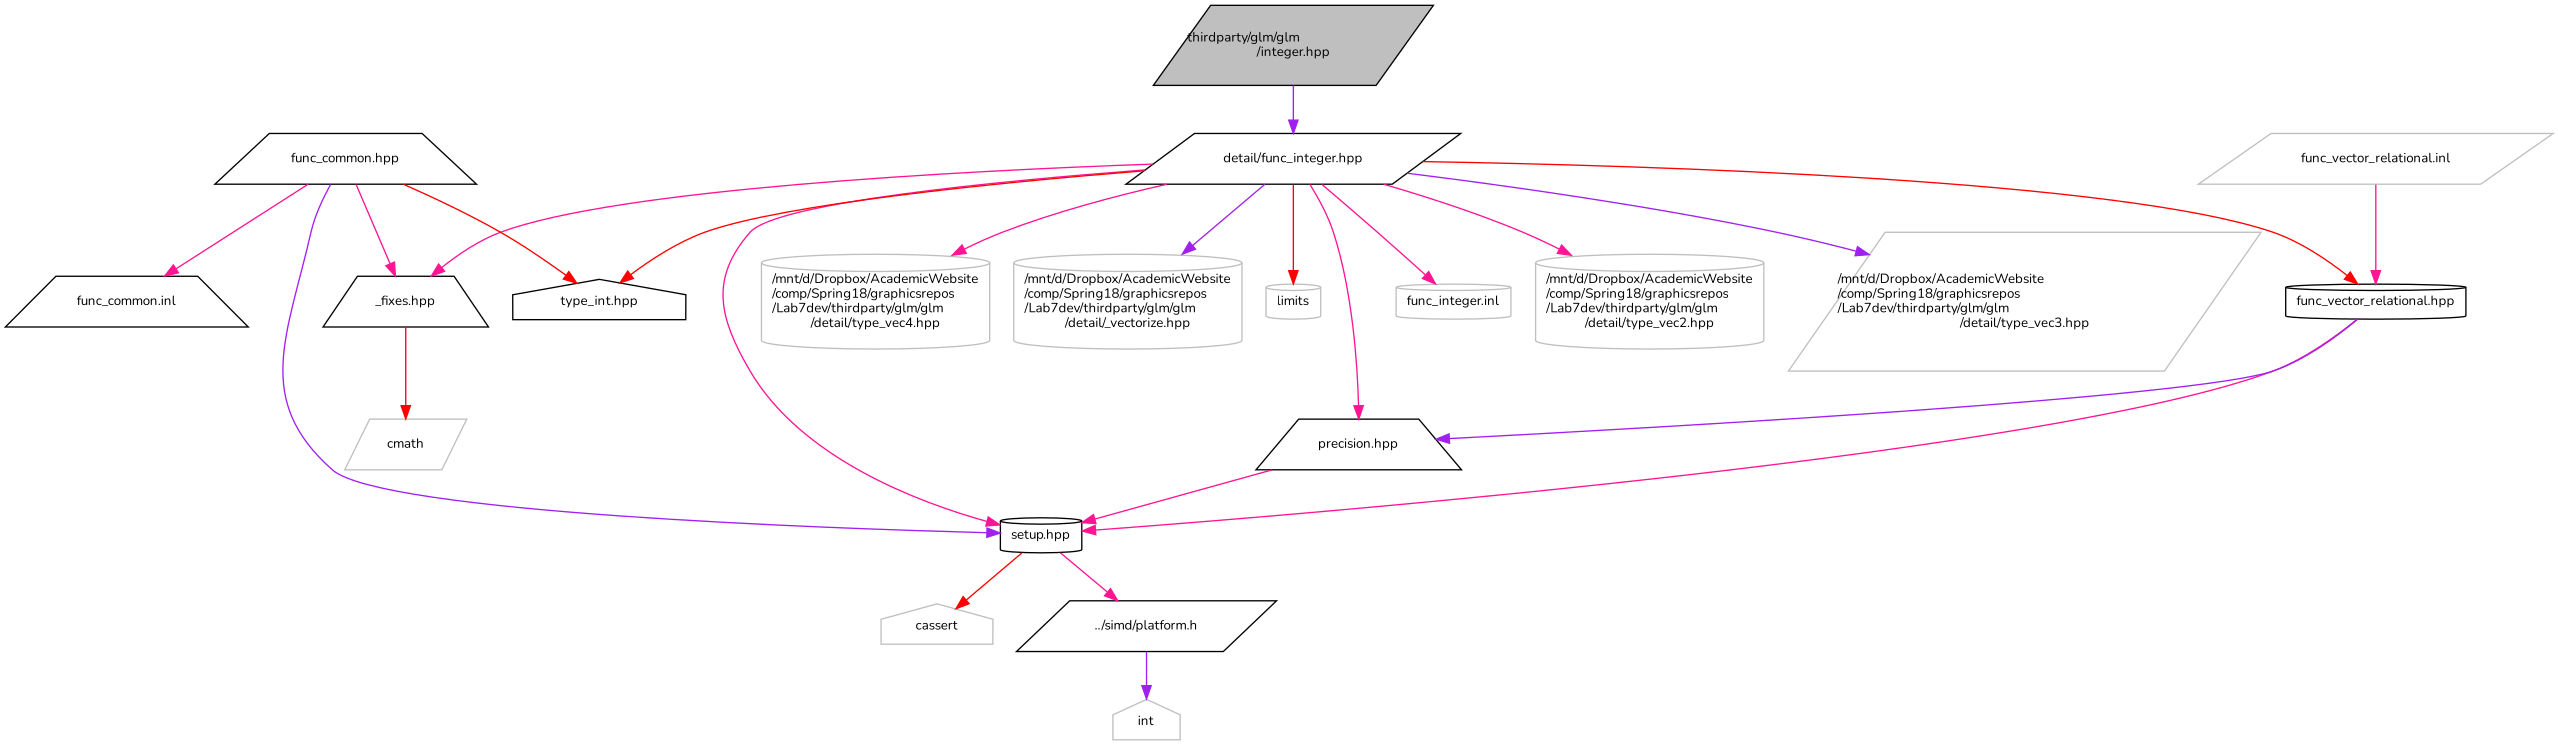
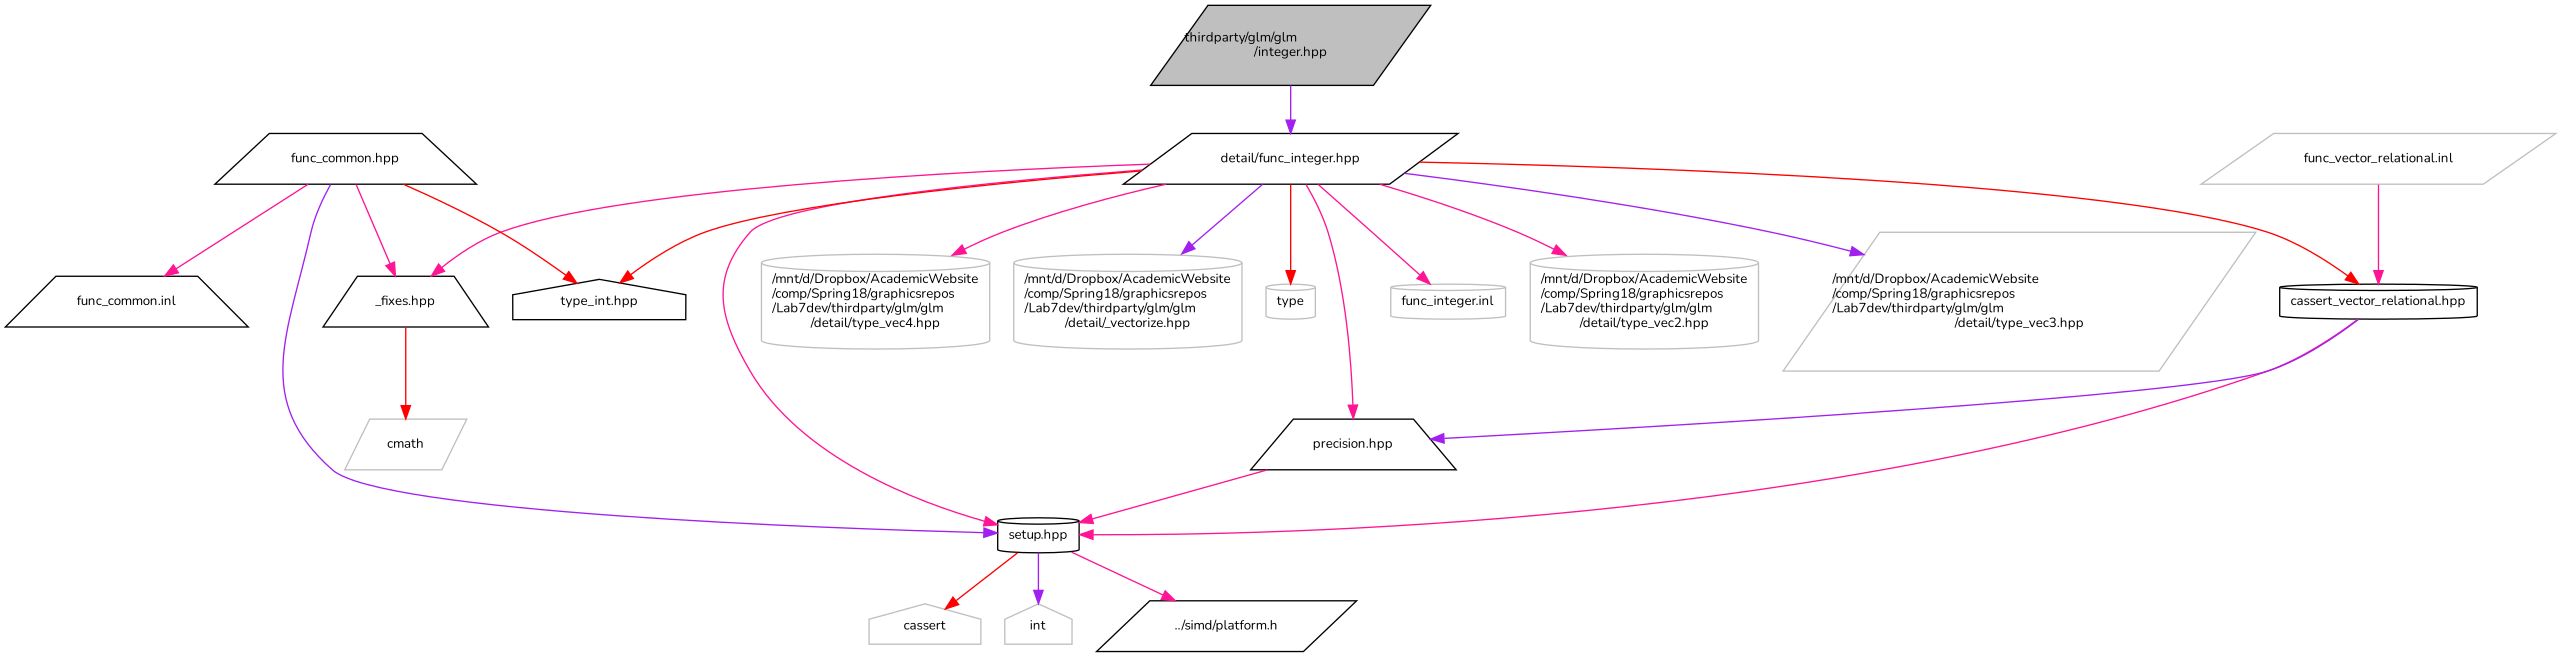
node "limits": label "limits" -> "type"
node "func_vector_relational.hpp": label "func_vector_relational.hpp" -> "cassert_vector_relational.hpp"
edge "../simd/platform.h" -> "int": now "setup.hpp" -> "int"
